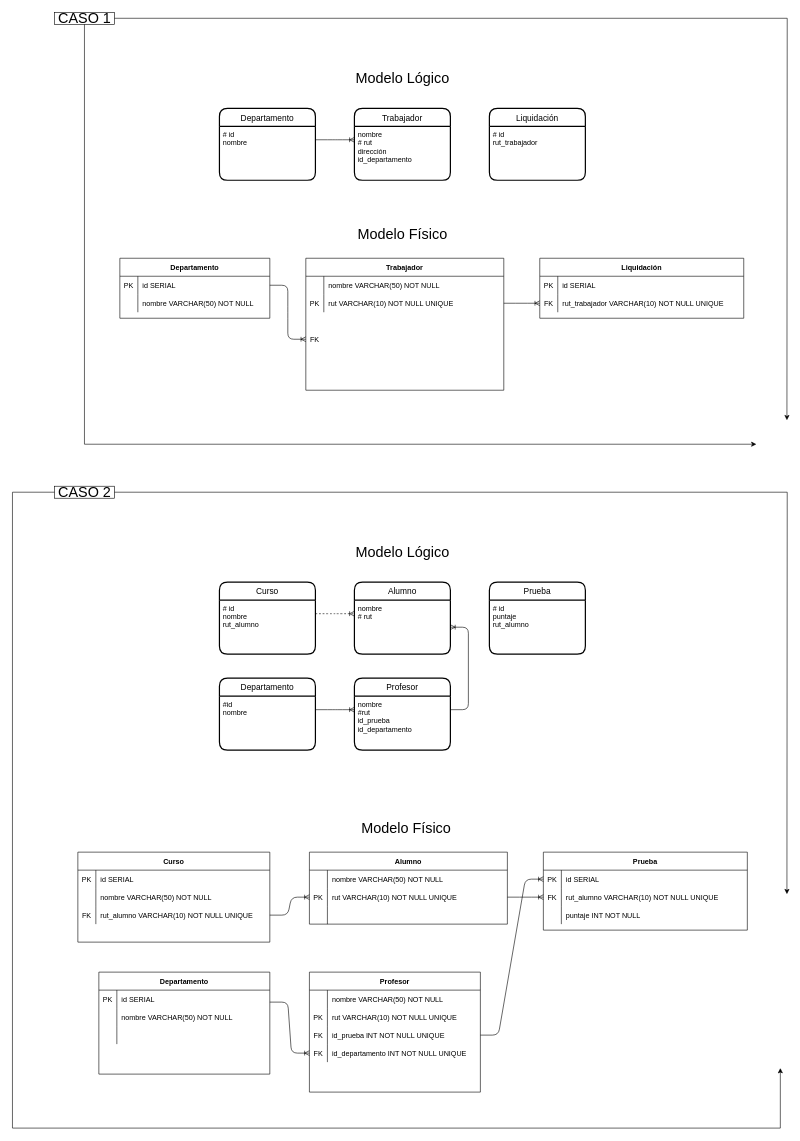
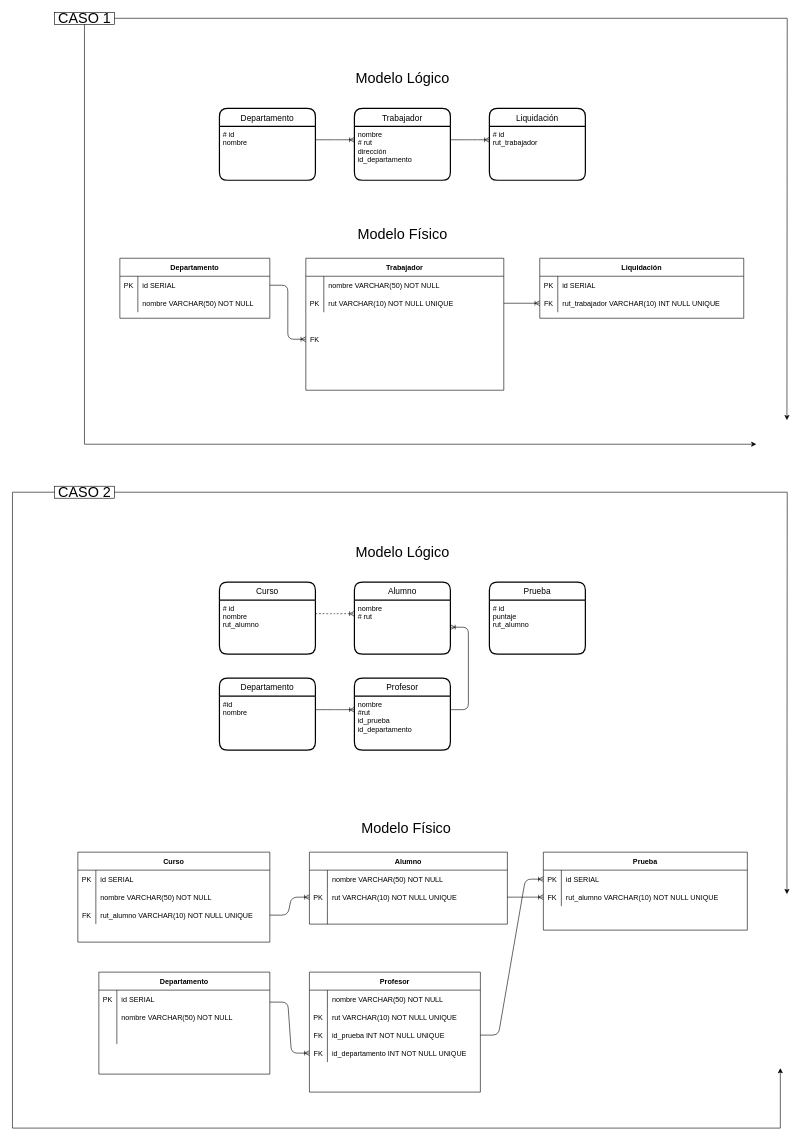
edge "nombre # rut dirección id_departamento" -> "# id rut_trabajador": added
node "rut_trabajador VARCHAR(10) NOT NULL UNIQUE": label "rut_trabajador VARCHAR(10) NOT NULL UNIQUE" -> "rut_trabajador VARCHAR(10) INT NULL UNIQUE"
node "puntaje INT NOT NULL": removed
